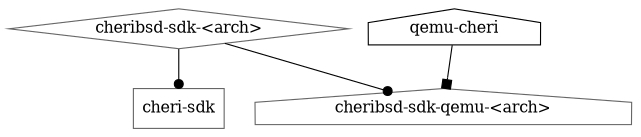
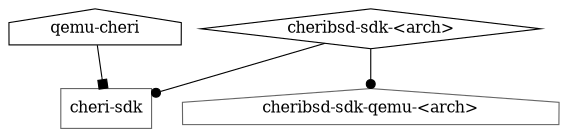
node "cheribsd-sdk-<arch>": color gray40 -> black
edge "qemu-cheri" -> "cheribsd-sdk-qemu-<arch>": now "qemu-cheri" -> "cheri-sdk"
